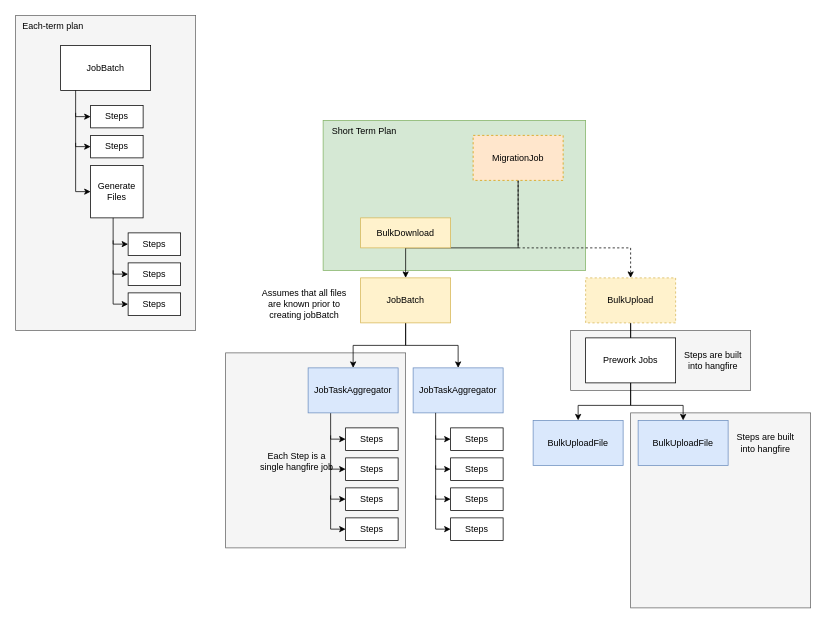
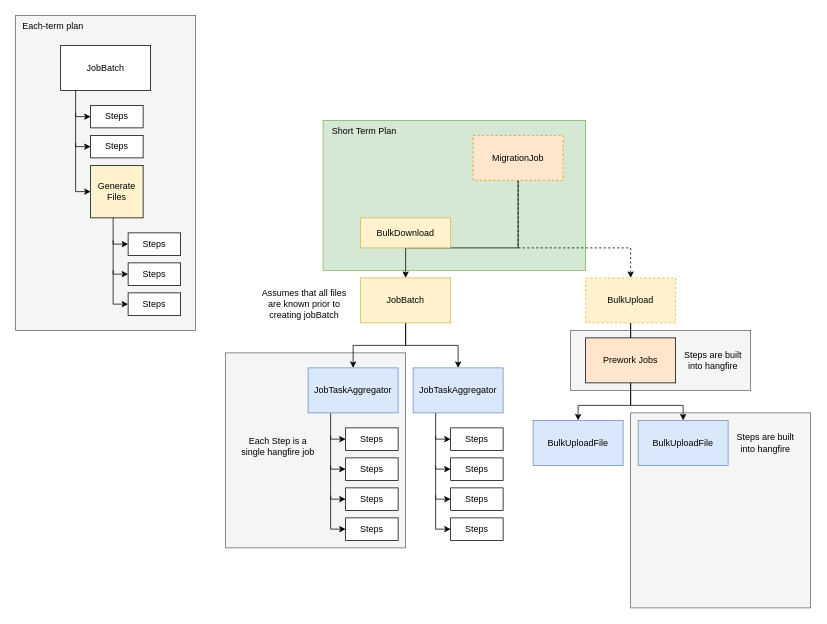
node "Generate Files": fillcolor #ffffff -> #fff2cc
node "Prework Jobs": fillcolor #ffffff -> #ffe6cc
node "Each Step is a single hangfire job": moved (297, 462) -> (278, 447)
